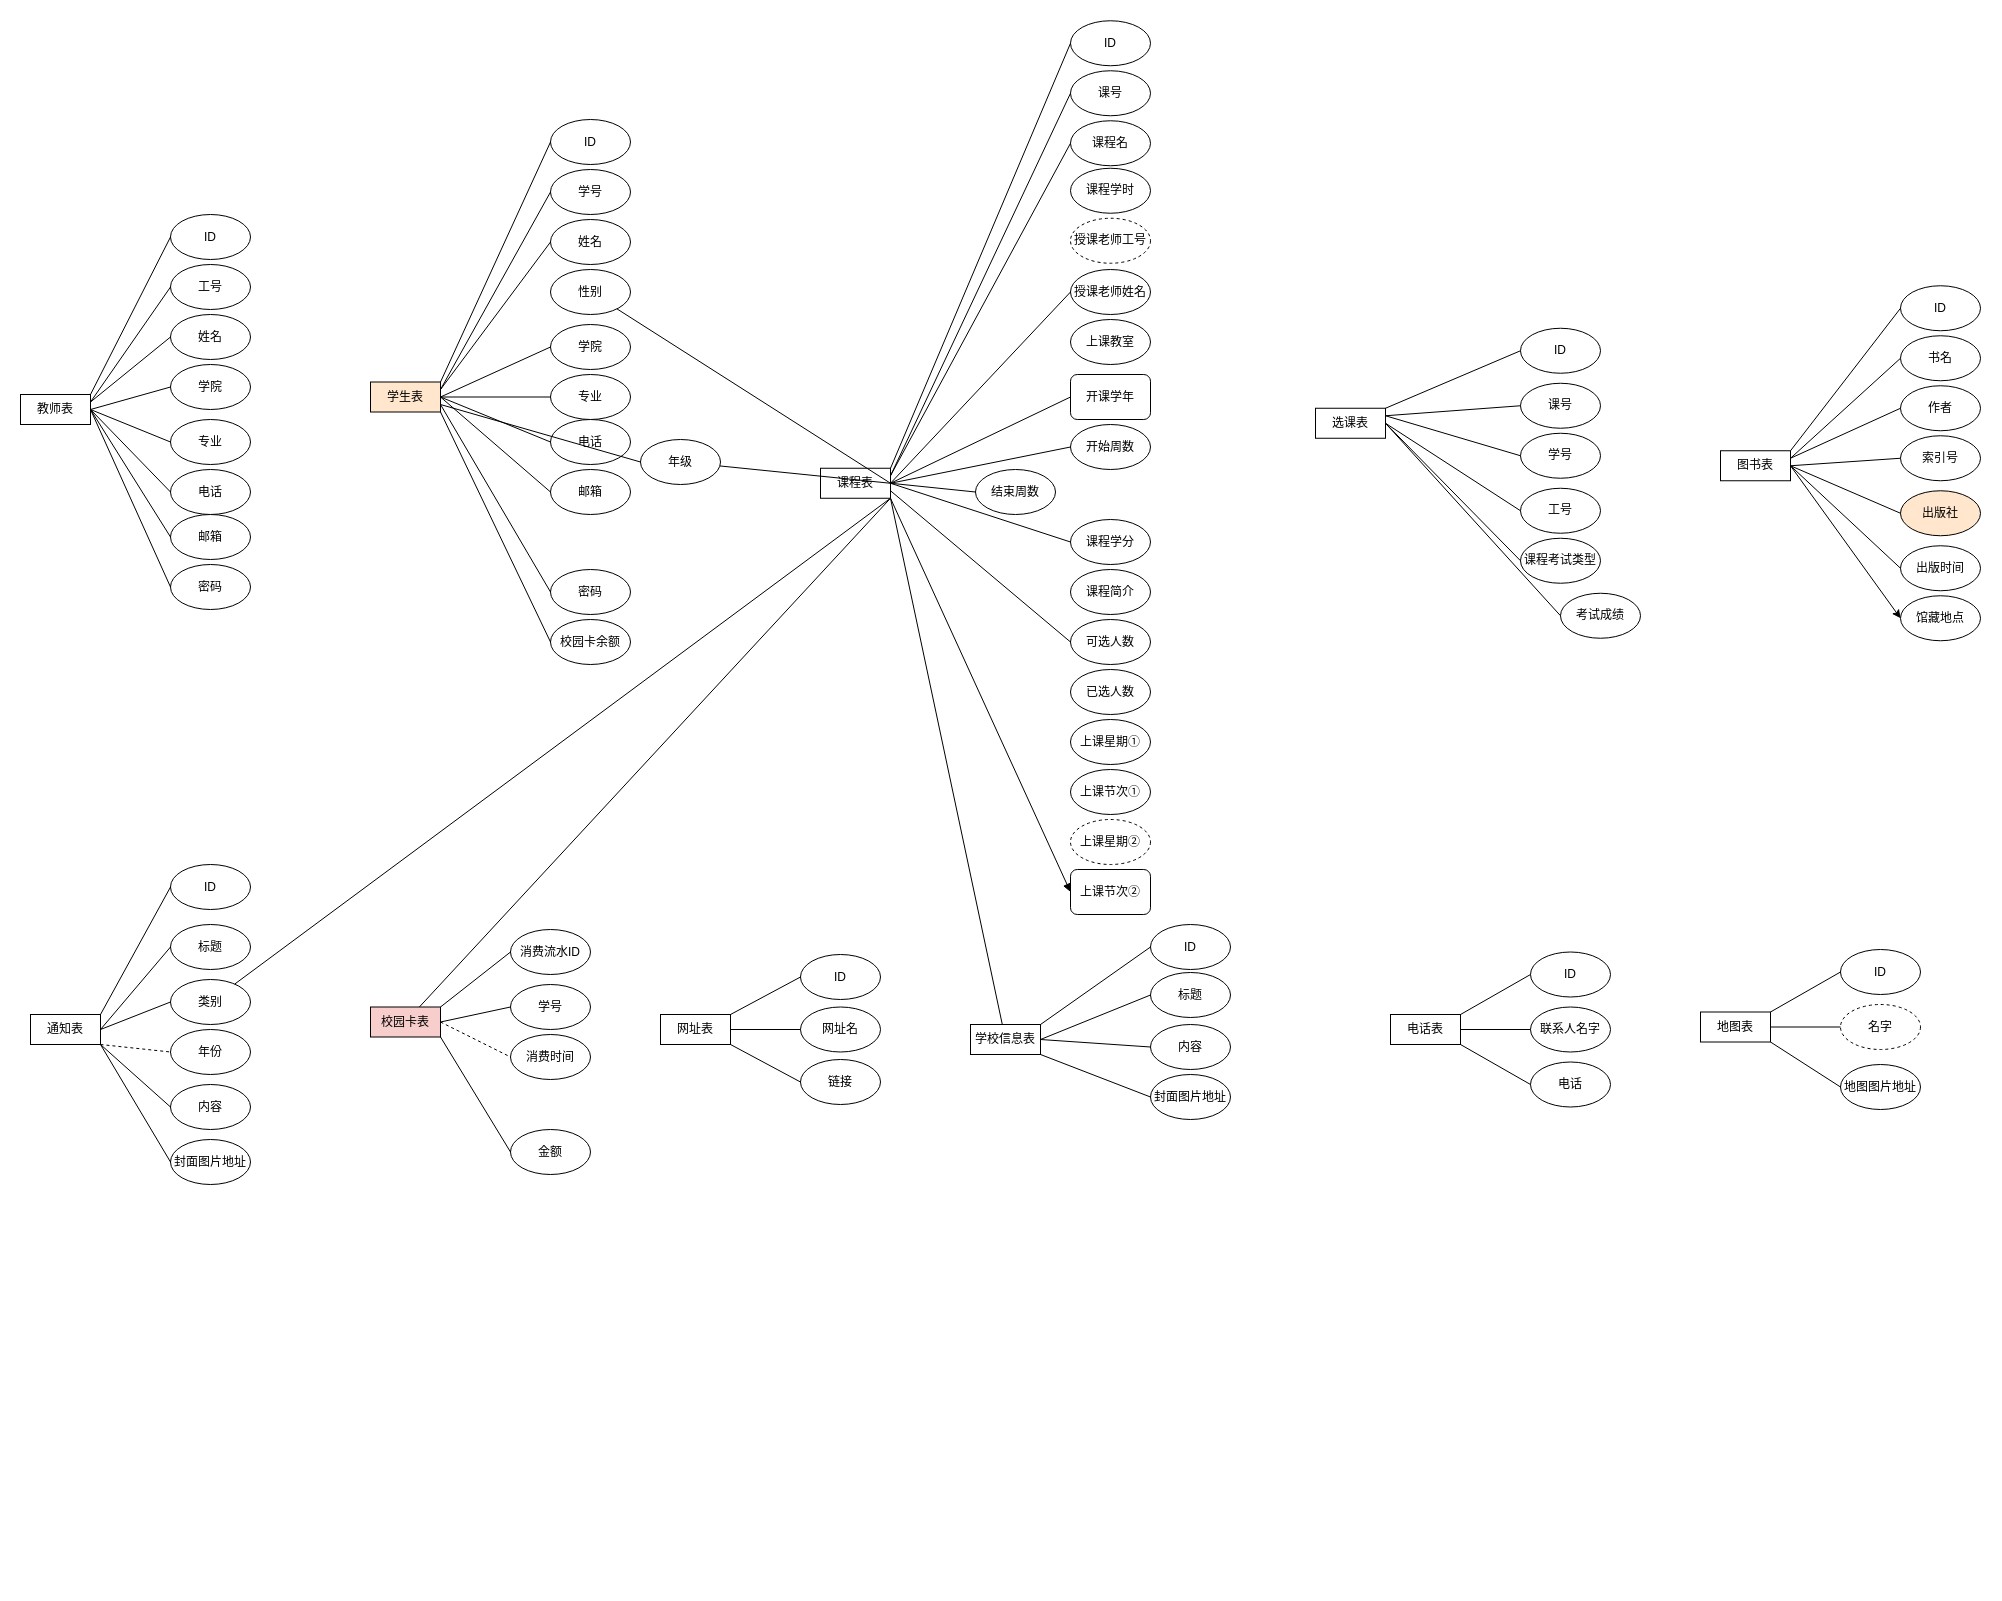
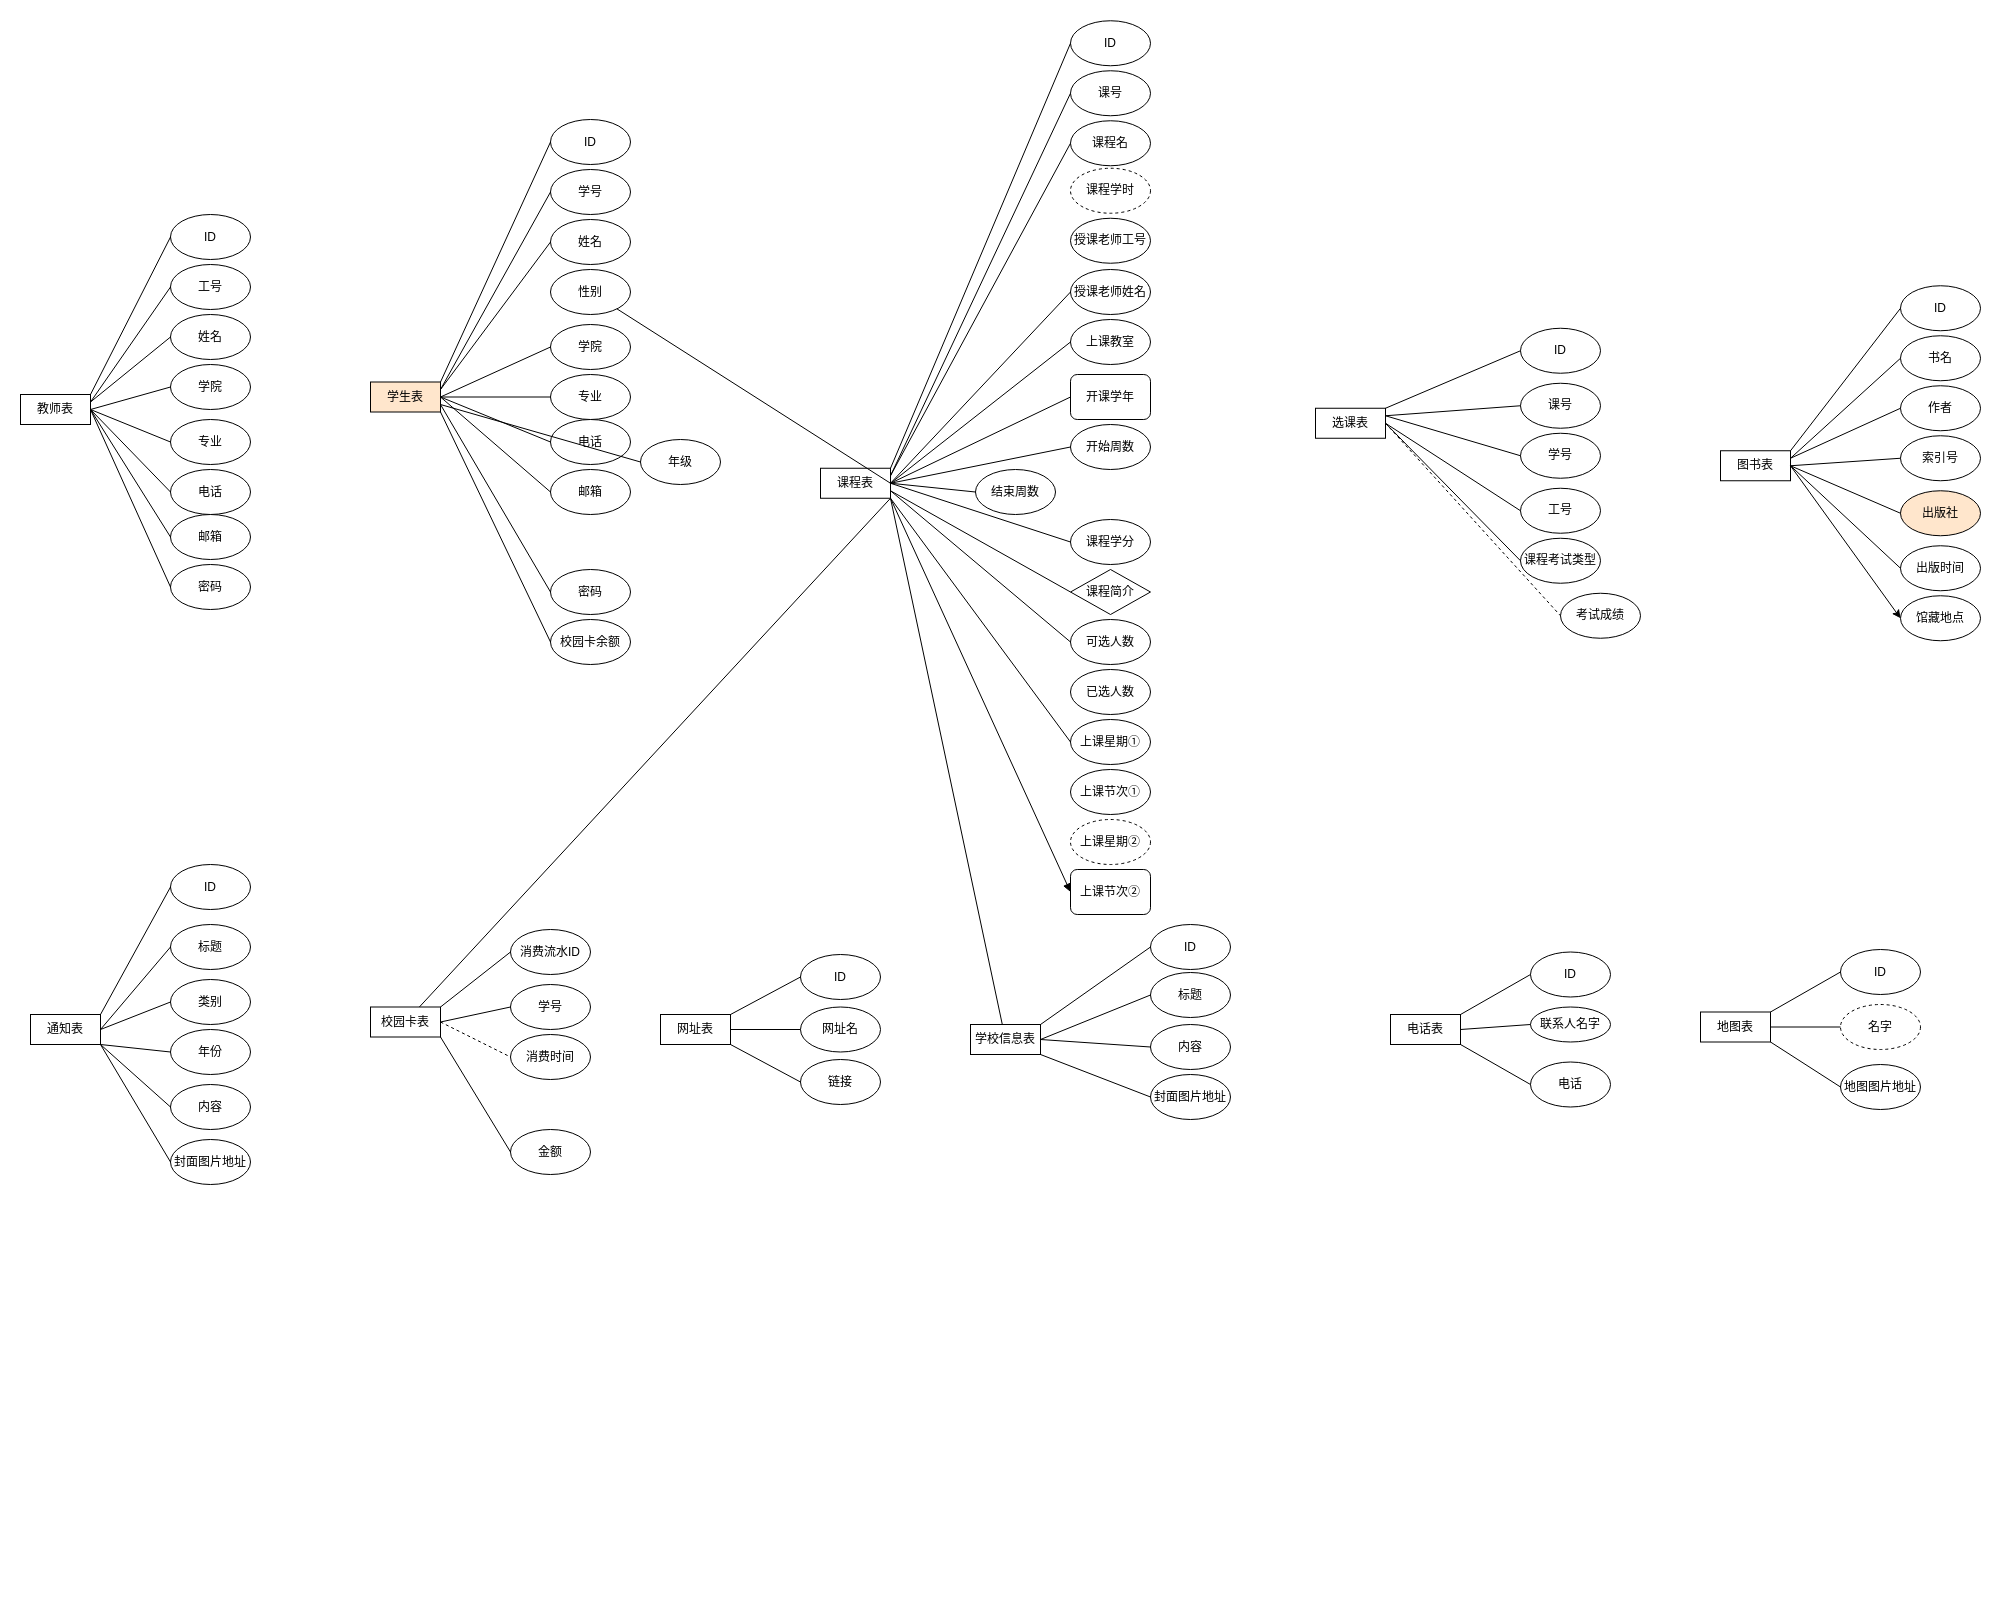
node "课程学时": style solid -> dashed
node "授课老师工号": style dashed -> solid
edge "年级" -- "课程表": now "上课教室" -- "课程表"
edge "选课表" -- "考试成绩": style solid -> dashed
edge "课程表" -- "课程简介": added
node "课程简介": shape ellipse -> diamond
edge "课程表" -- "类别": now "课程表" -- "上课星期①"
node "校园卡表": fillcolor #f8cecc -> #ffffff
node "联系人名字": size 80x45 -> 80x35
edge "通知表" -- "年份": style dashed -> solid
